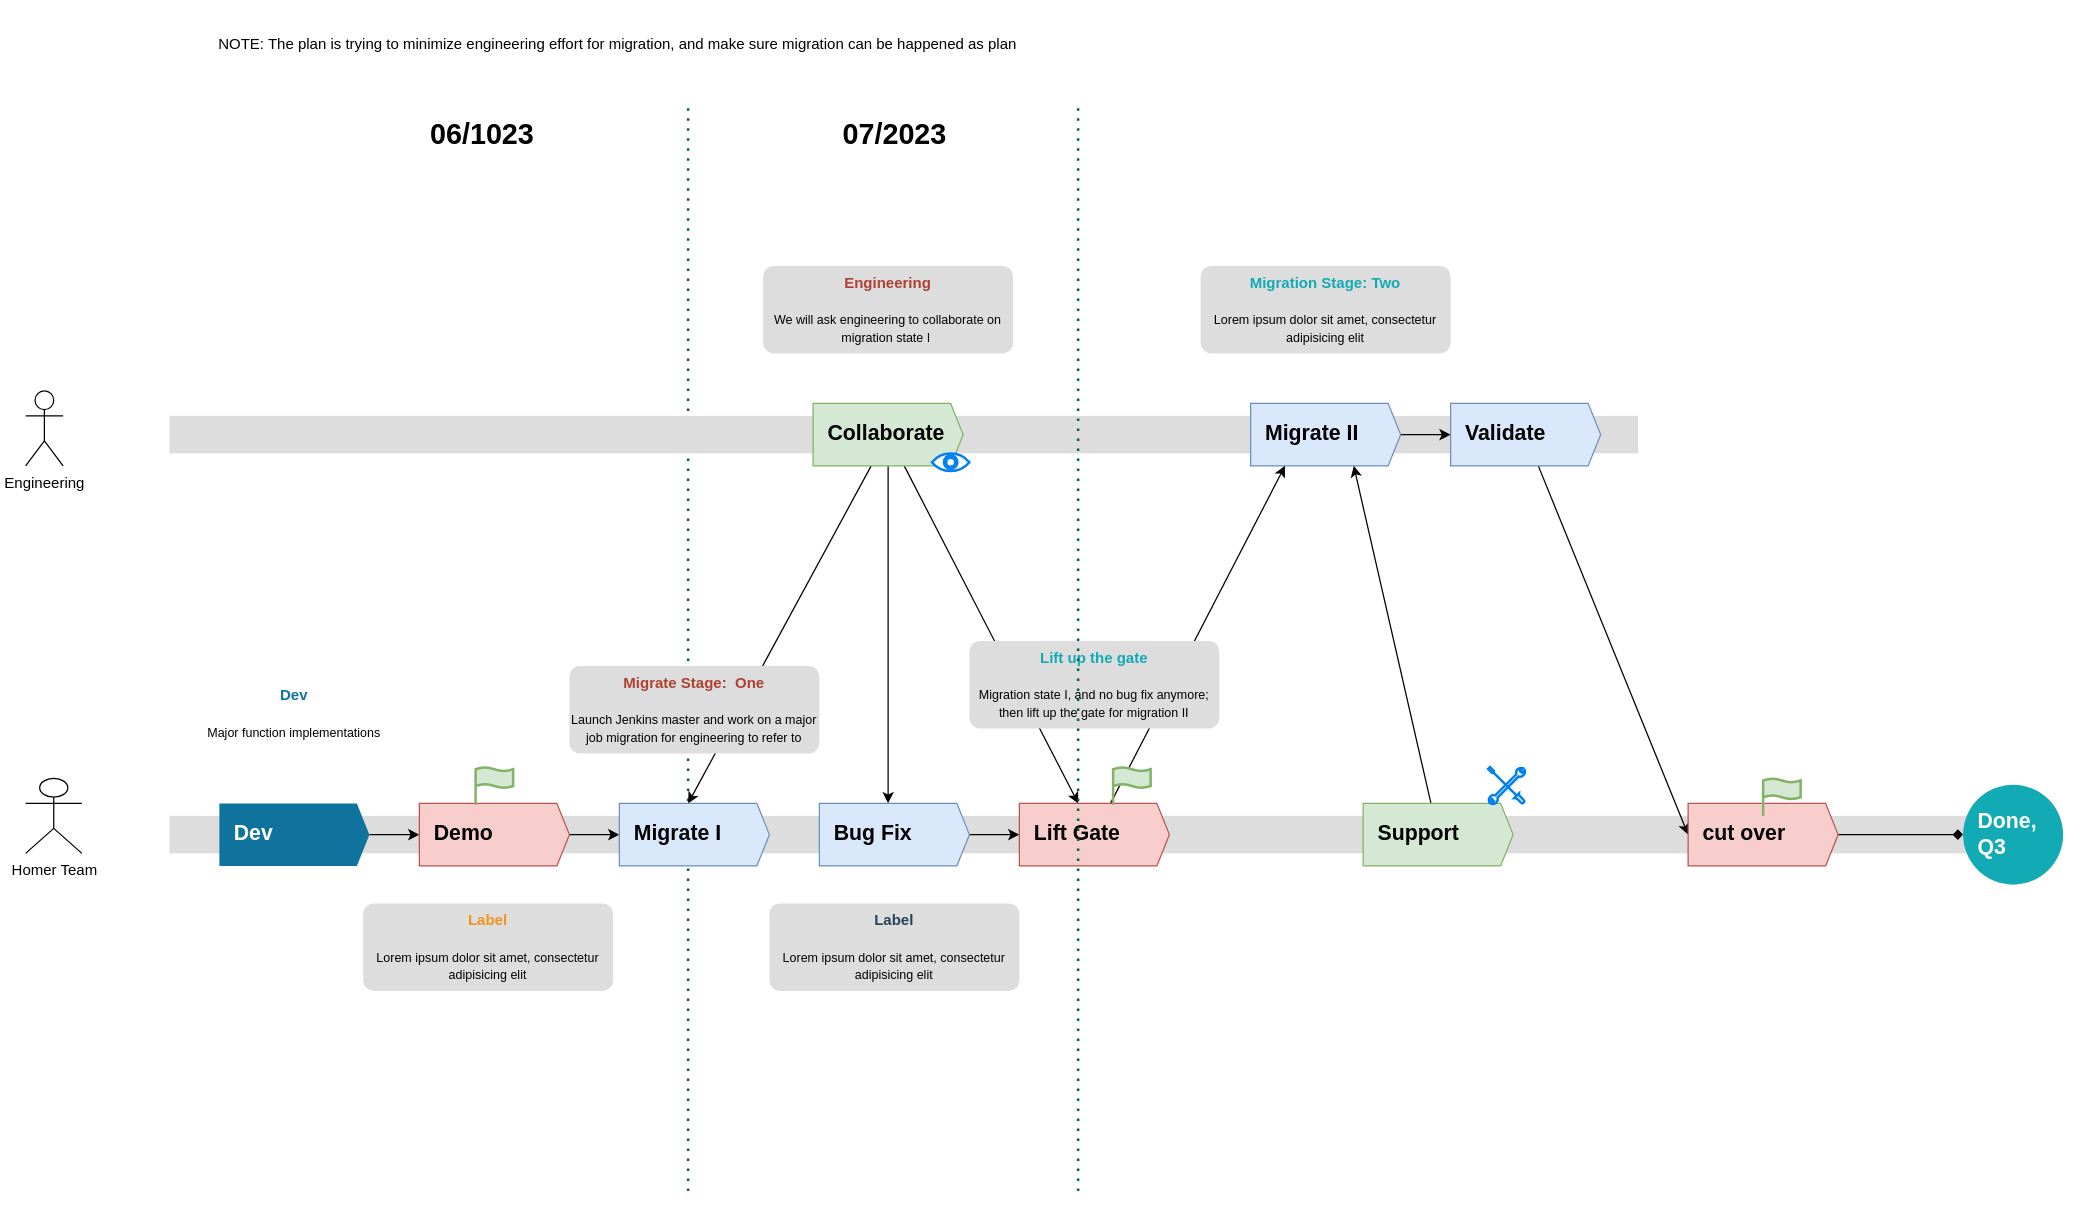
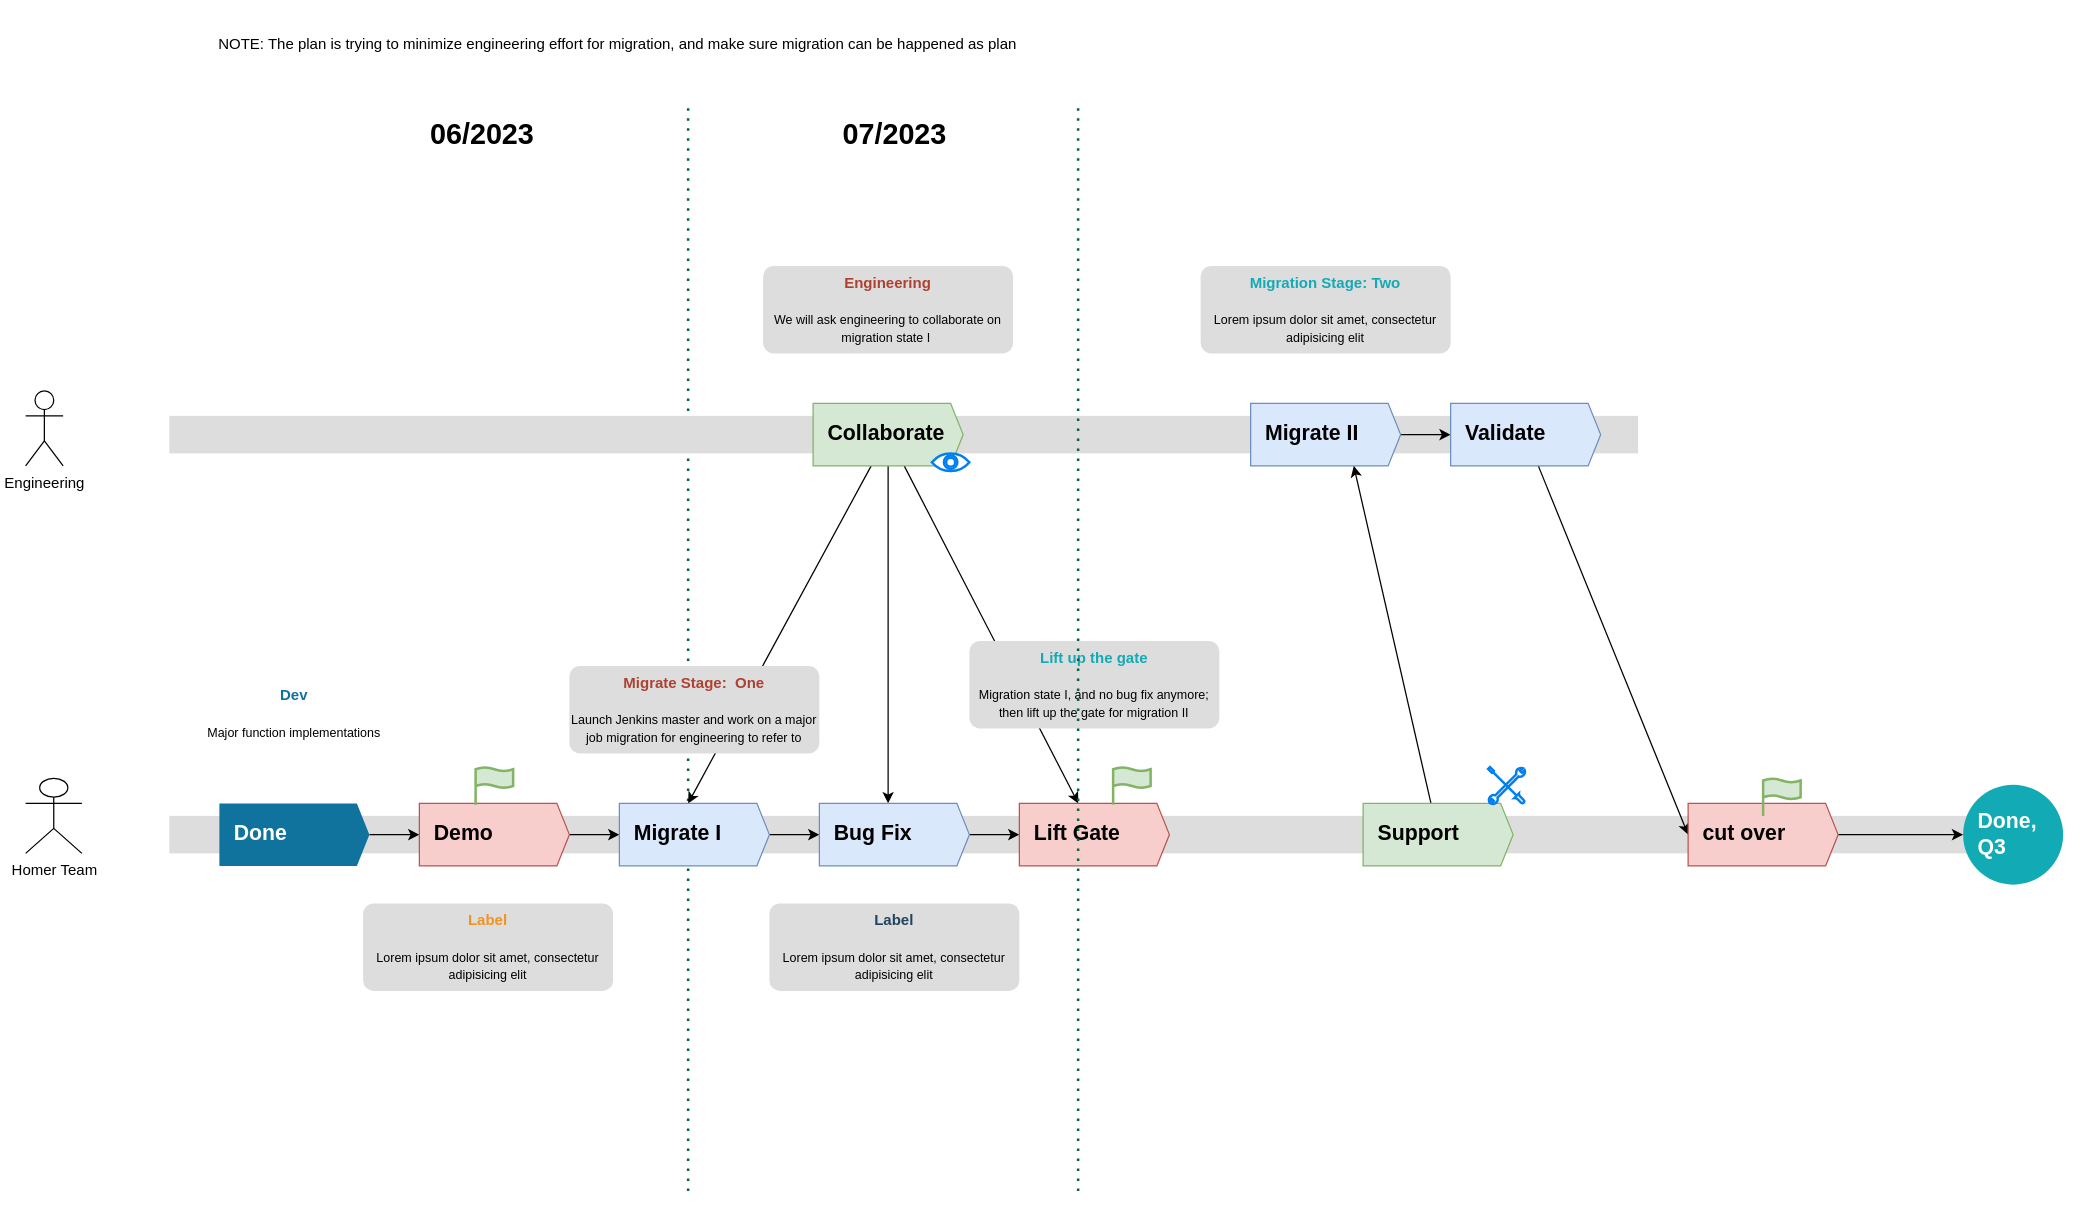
node "06/1023": label "06/1023" -> "06/2023"
edge "Lift Gate" -> "Migrate II": removed
node "Dev": label "Dev" -> "Done"
edge "Migrate I" -> "Bug Fix": added
edge "cut over" -> "Done, Q3": arrowhead diamond -> classic
